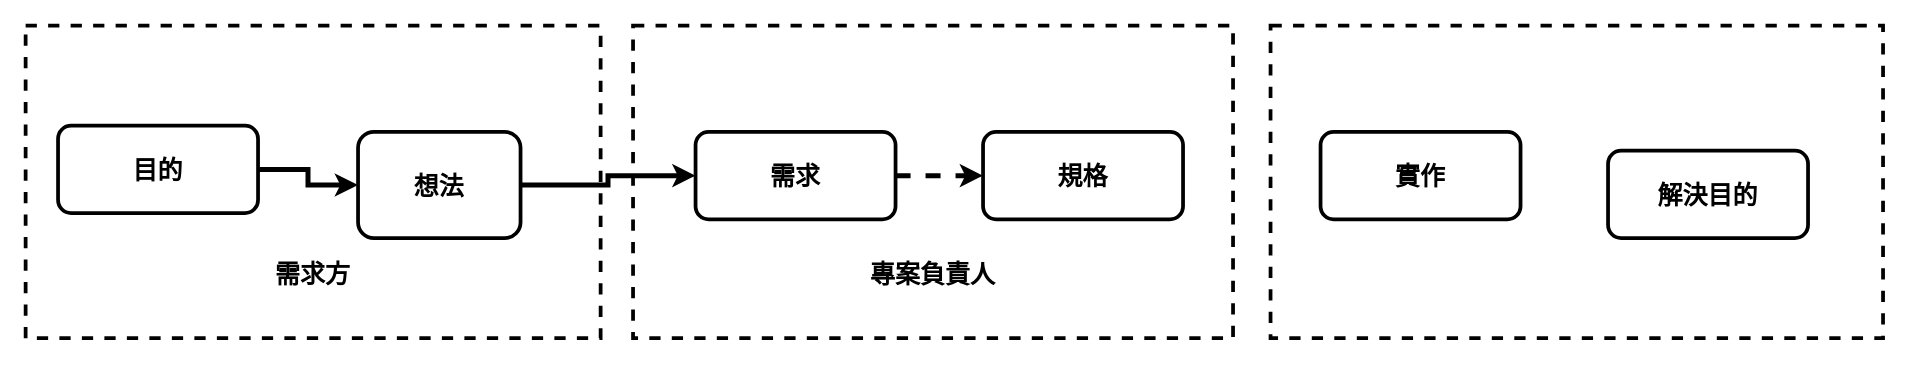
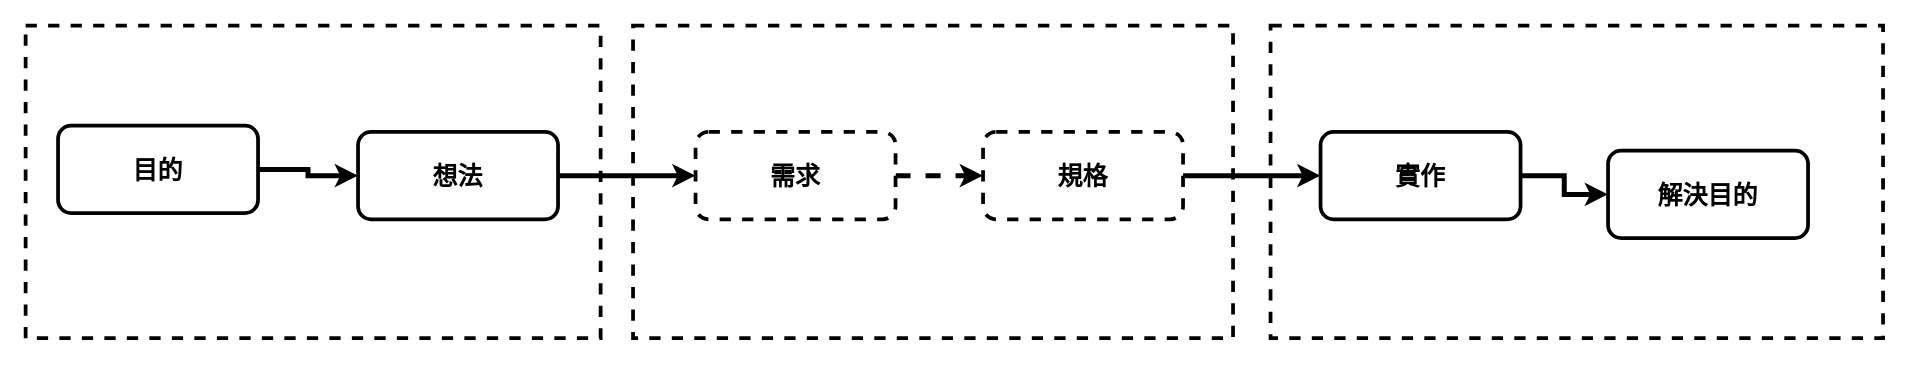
node "需求": style solid -> dashed
node "規格": style solid -> dashed
edge "規格" -> "實作": added
edge "實作" -> "解決目的": added
node "想法": size 163x106 -> 200x88
node "需求方": removed
node "專案負責人": removed
